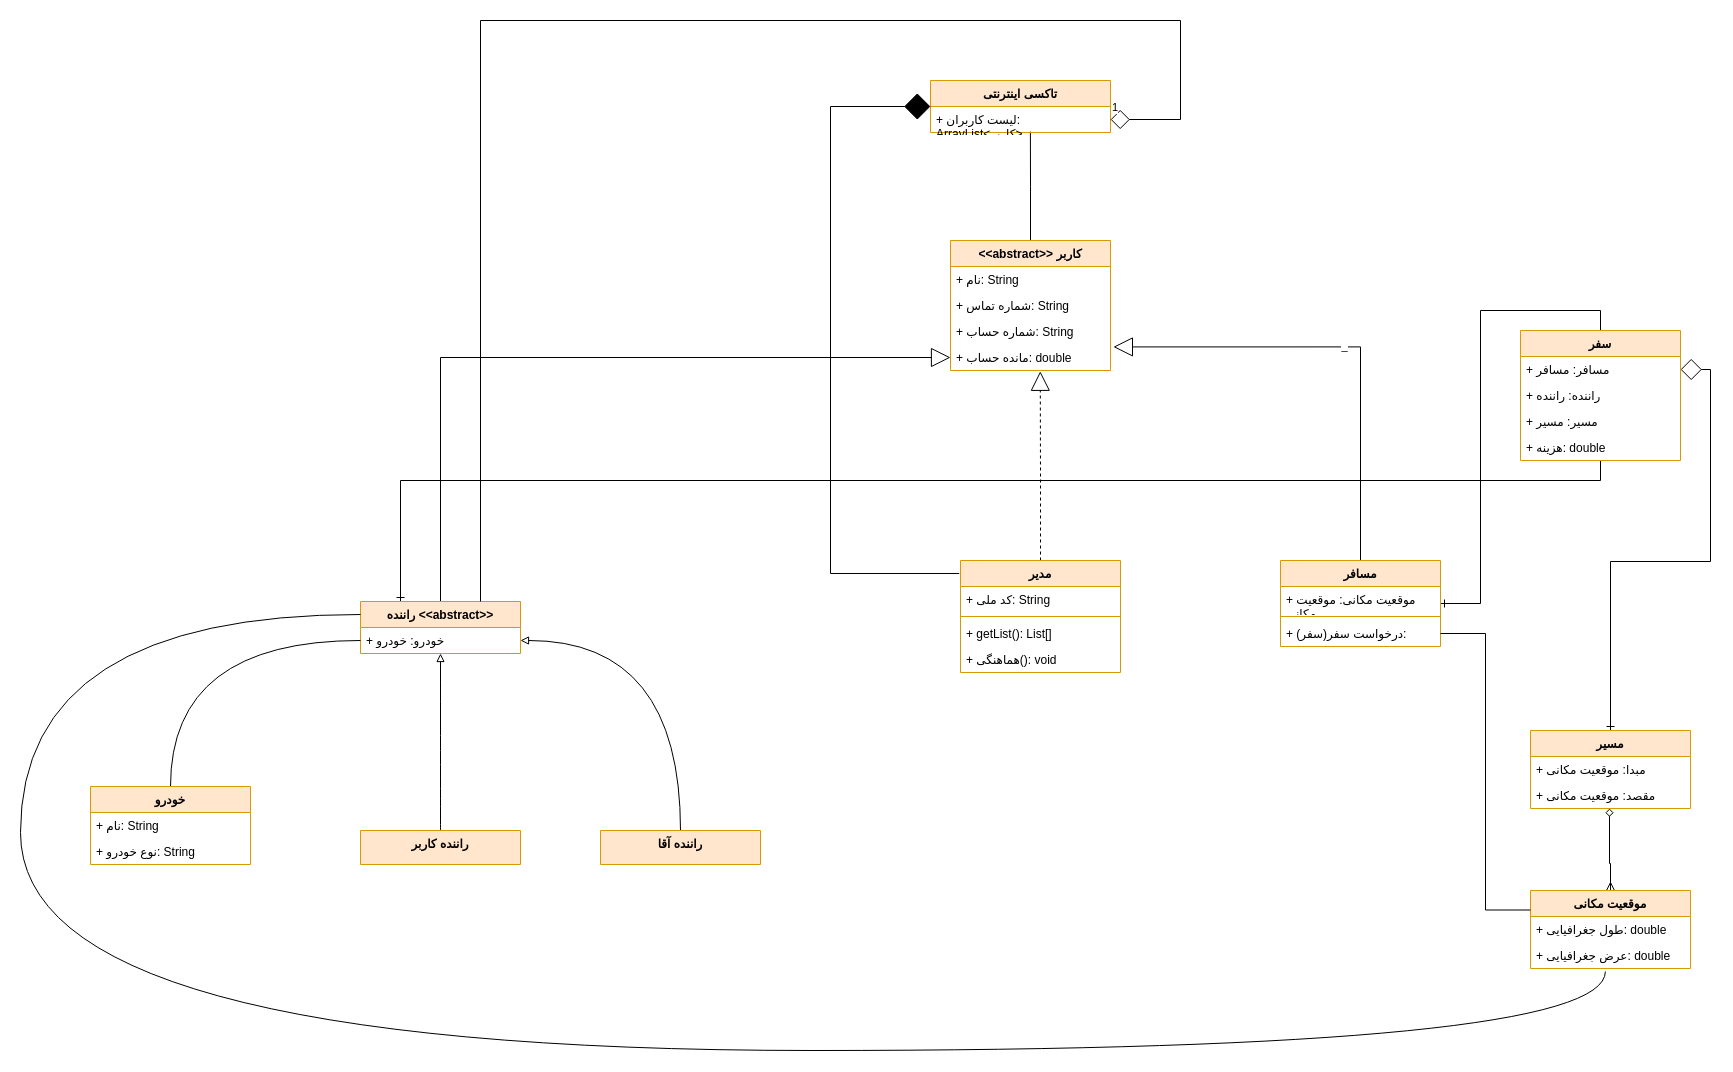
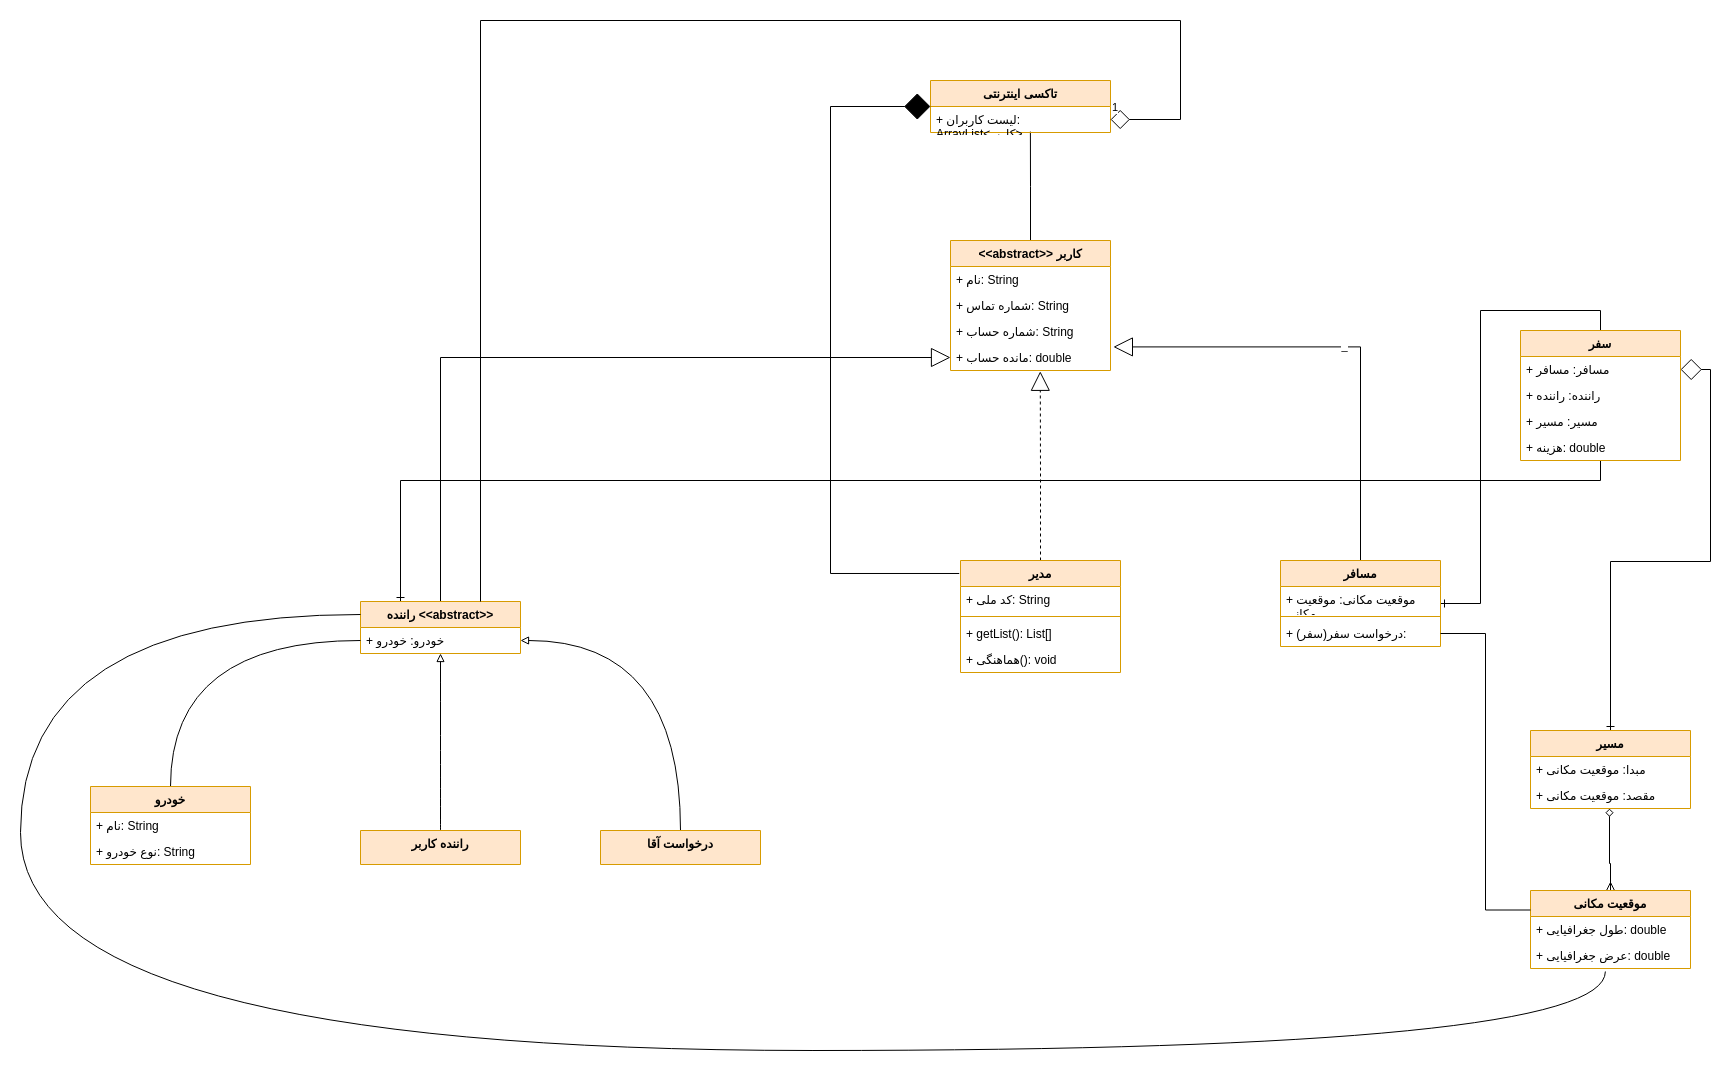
node "راننده آقا": label "راننده آقا" -> "درخواست آقا"
